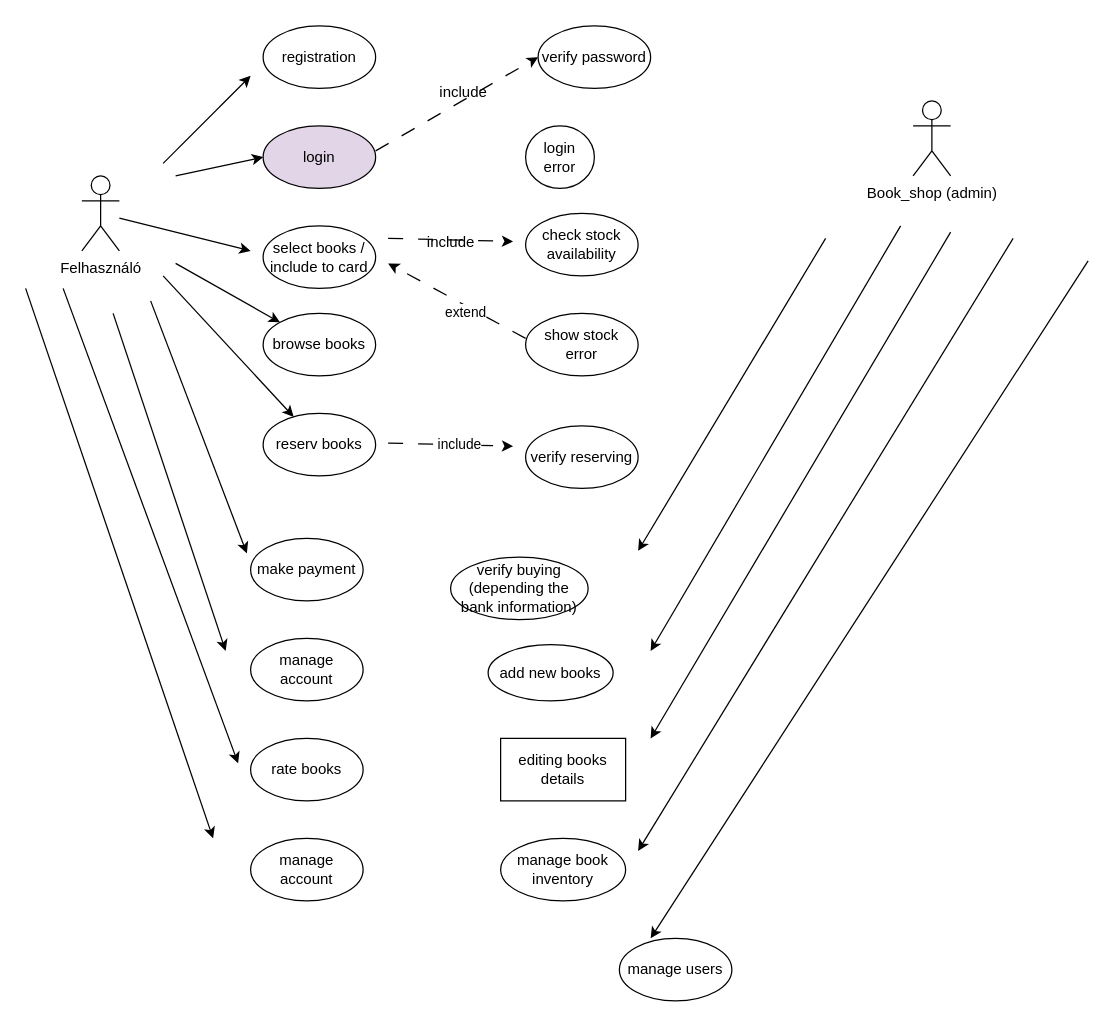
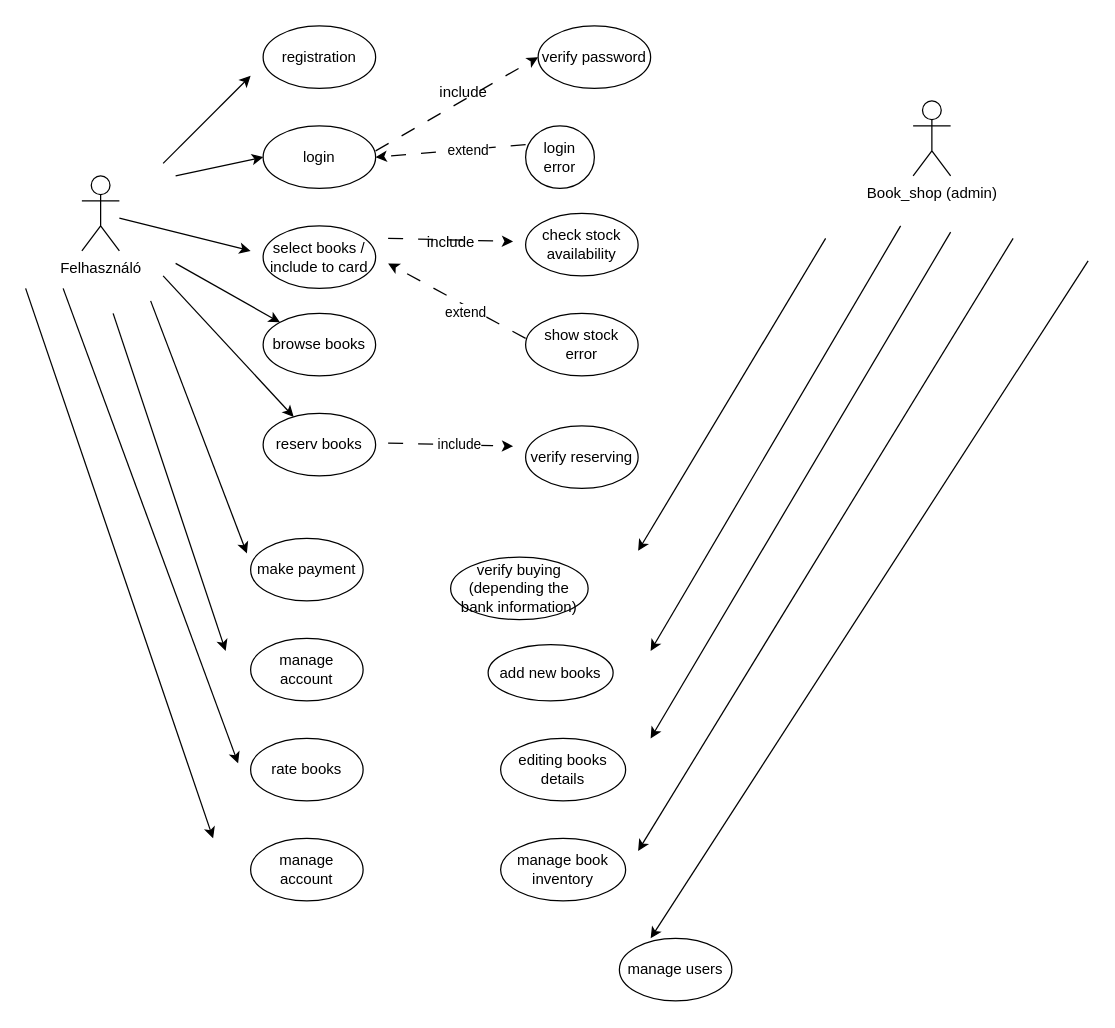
edge "login error" -> "login": added, label "extend"
node "login": fillcolor #e1d5e7 -> #ffffff
node "editing books details": shape rectangle -> ellipse
